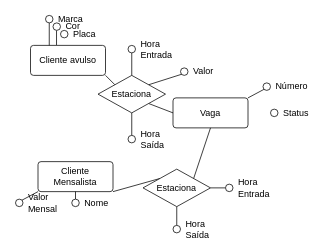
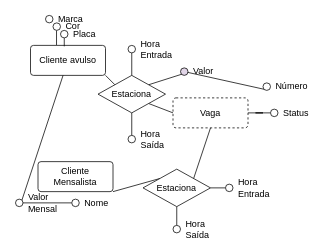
edge "Marca" -- "Cliente avulso": removed
edge "Placa" -- "Cliente avulso": added
node "Valor": fillcolor #ffffff -> #e1d5e7
edge "Número" -- "Vaga": now "Número" -- "Valor"
node "Vaga": style solid -> dashed
edge "Vaga" -- "Status": added
edge "Cliente Mensalista" -- "Valor Mensal": now "Cliente avulso" -- "Valor Mensal"
edge "Cliente Mensalista" -- "Nome": now "Valor Mensal" -- "Nome"
